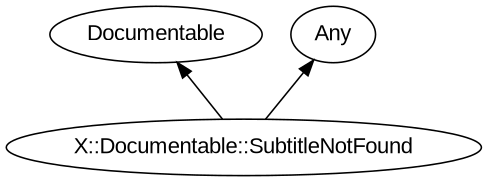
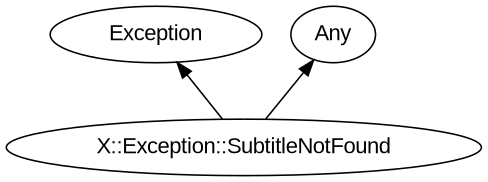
node "Documentable": label "Documentable" -> "Exception"
node "X::Documentable::SubtitleNotFound": label "X::Documentable::SubtitleNotFound" -> "X::Exception::SubtitleNotFound"
